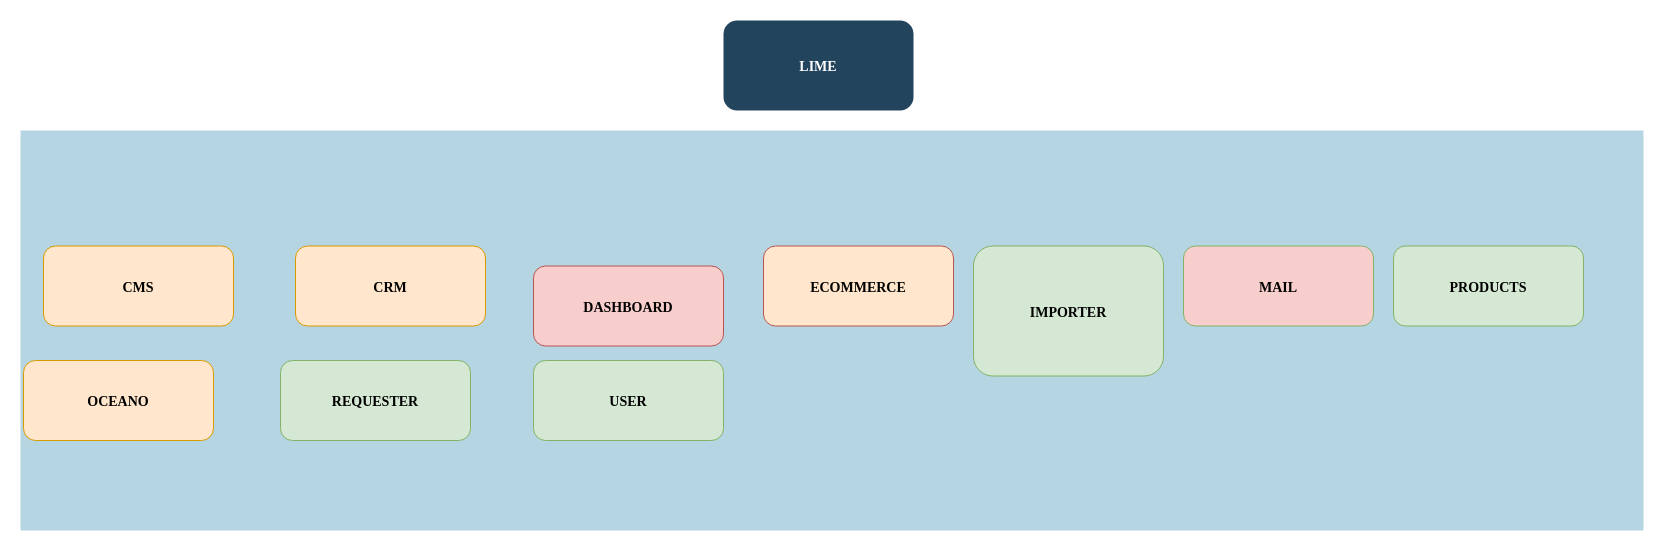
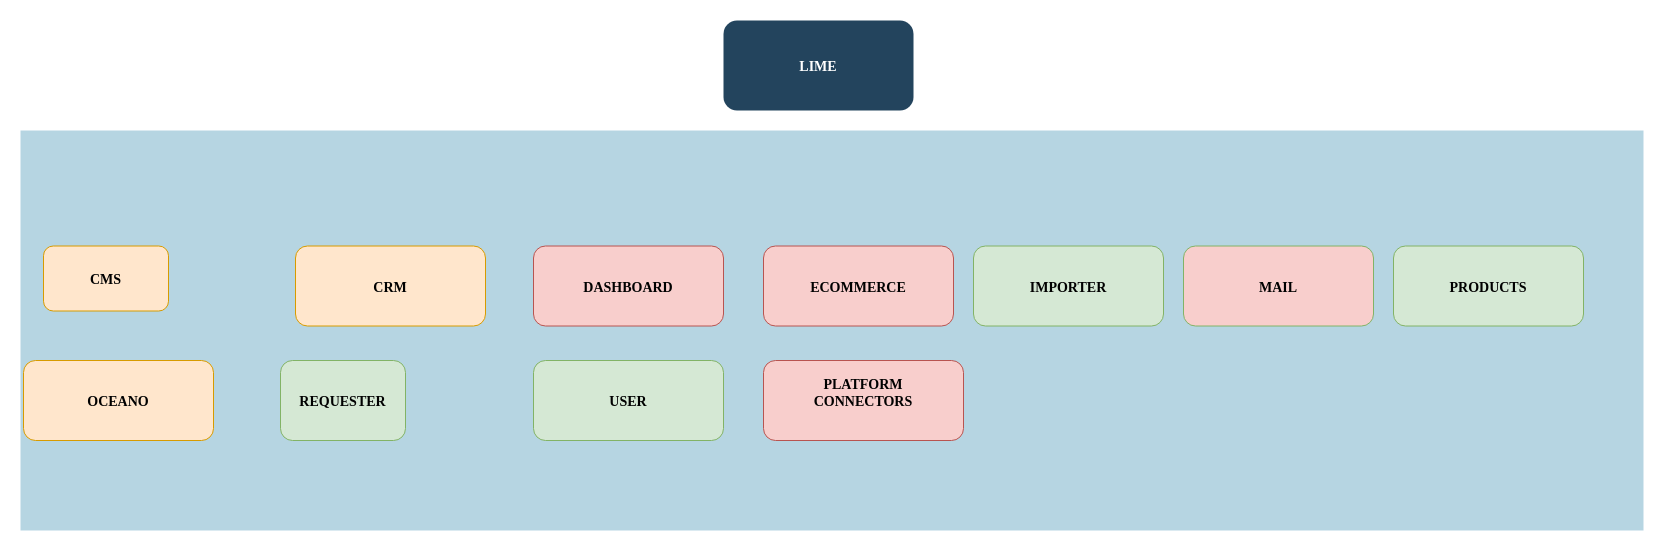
node "CMS": size 190x80 -> 125x65
node "ECOMMERCE": fillcolor #ffe6cc -> #f8cecc
node "DASHBOARD": moved (629, 306) -> (629, 286)
node "IMPORTER": size 190x130 -> 190x80
node "REQUESTER": size 190x80 -> 125x80
node "PLATFORM CONNECTORS": added
